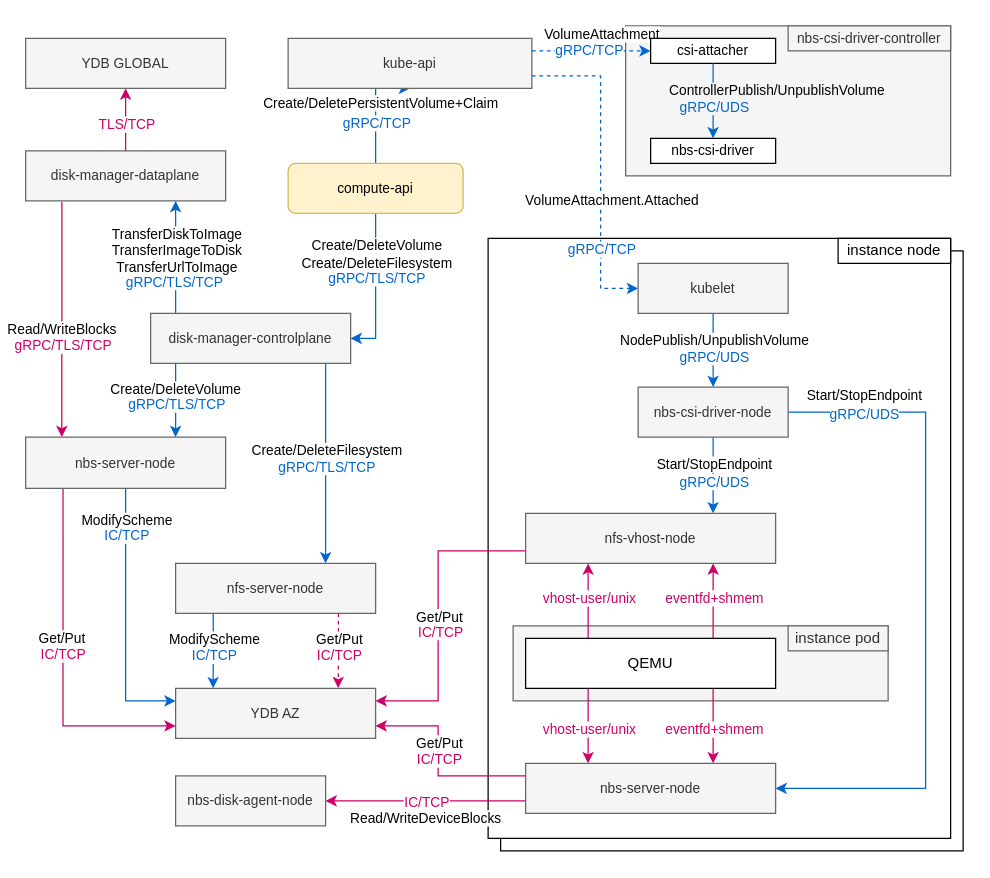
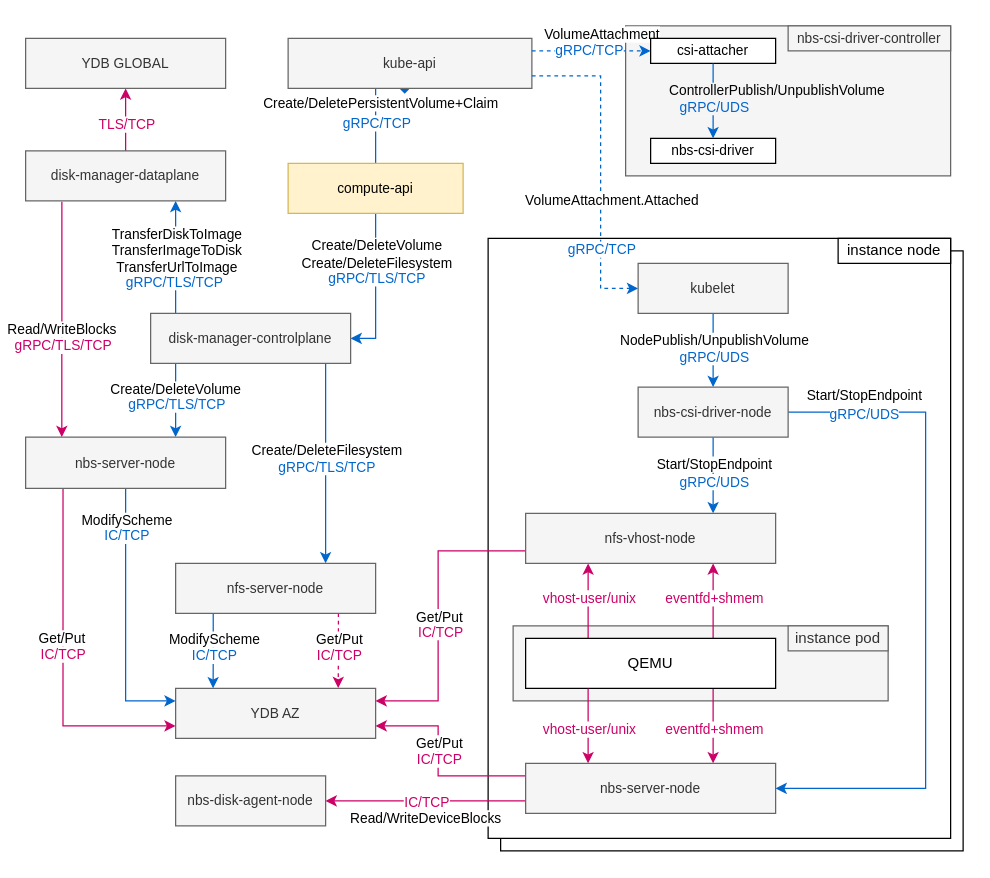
edge "compute-api" -> "kube-api": arrowhead classic -> diamond
node "compute-api": shape rounded rectangle -> rectangle
